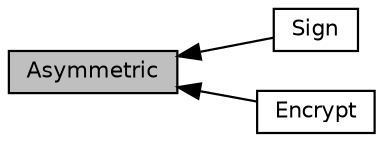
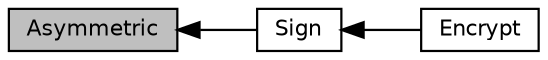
edge "Encrypt" -> "Asymmetric": now "Encrypt" -> "Sign"
